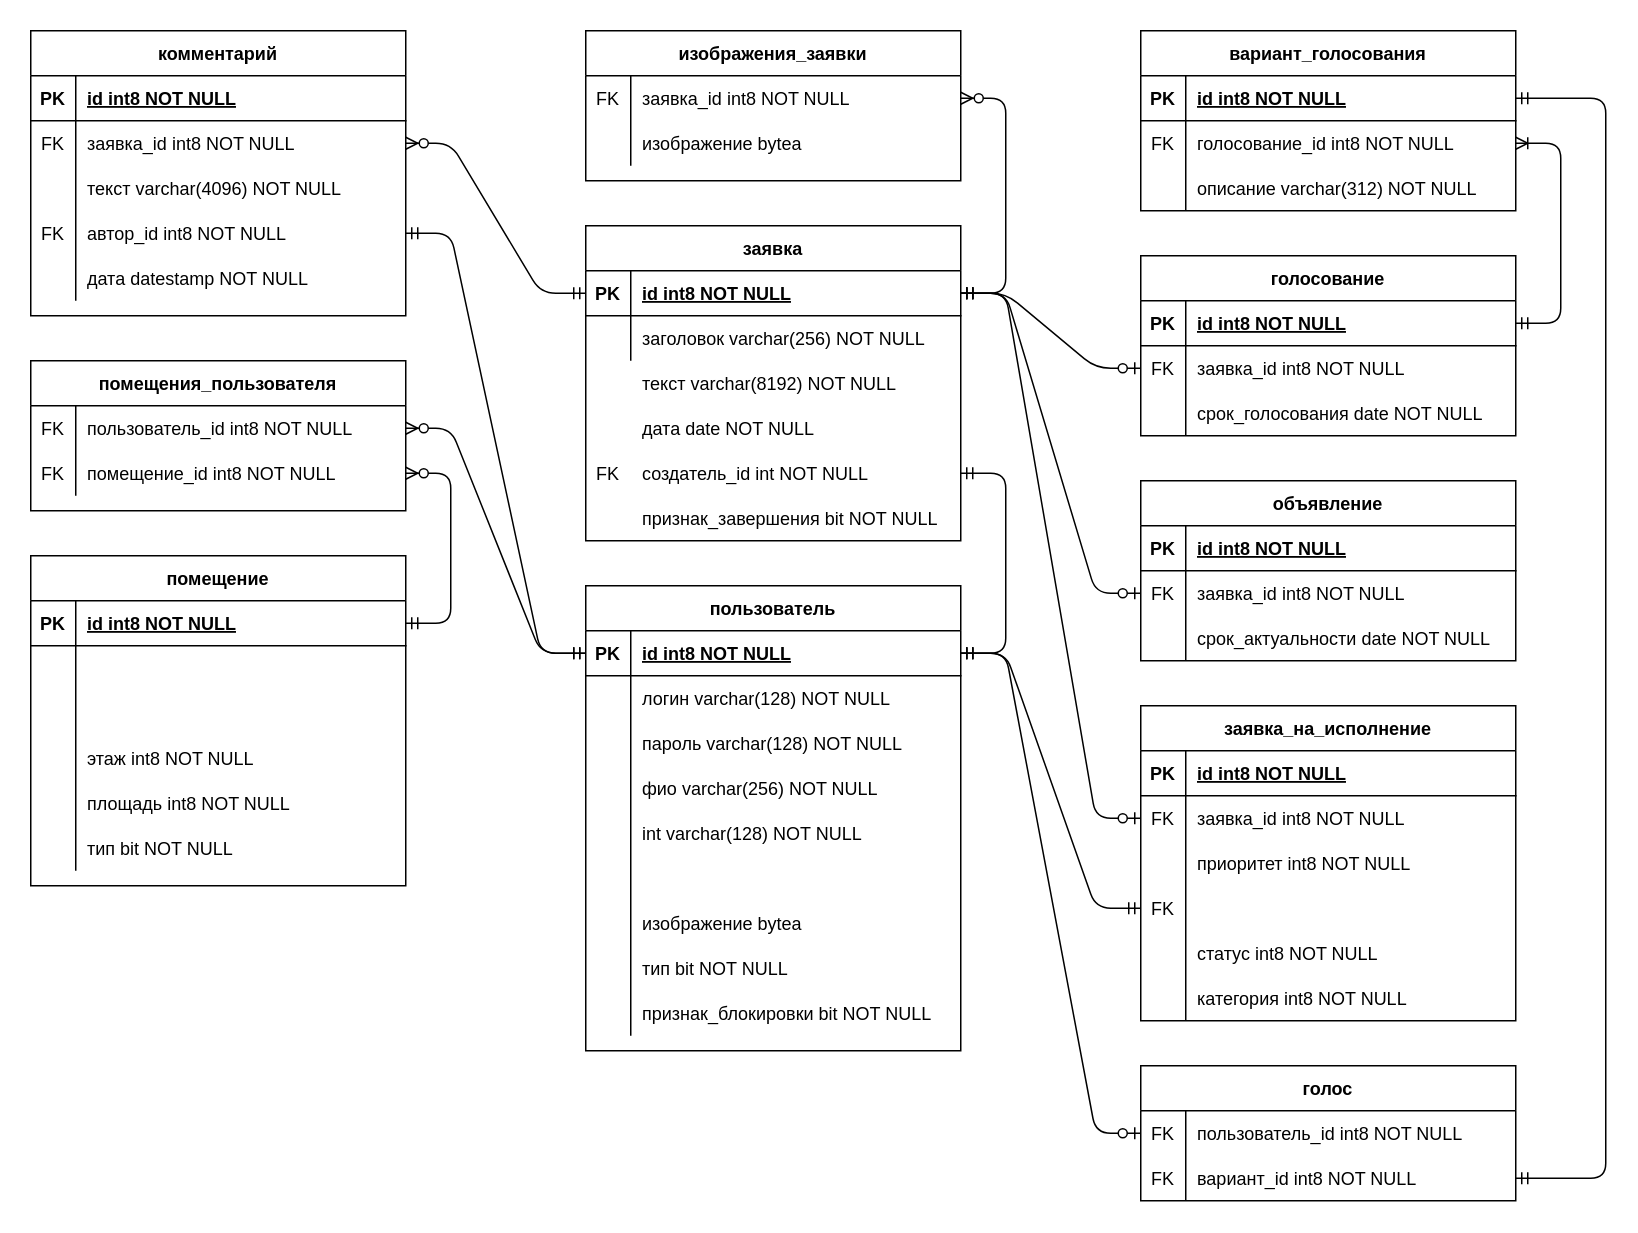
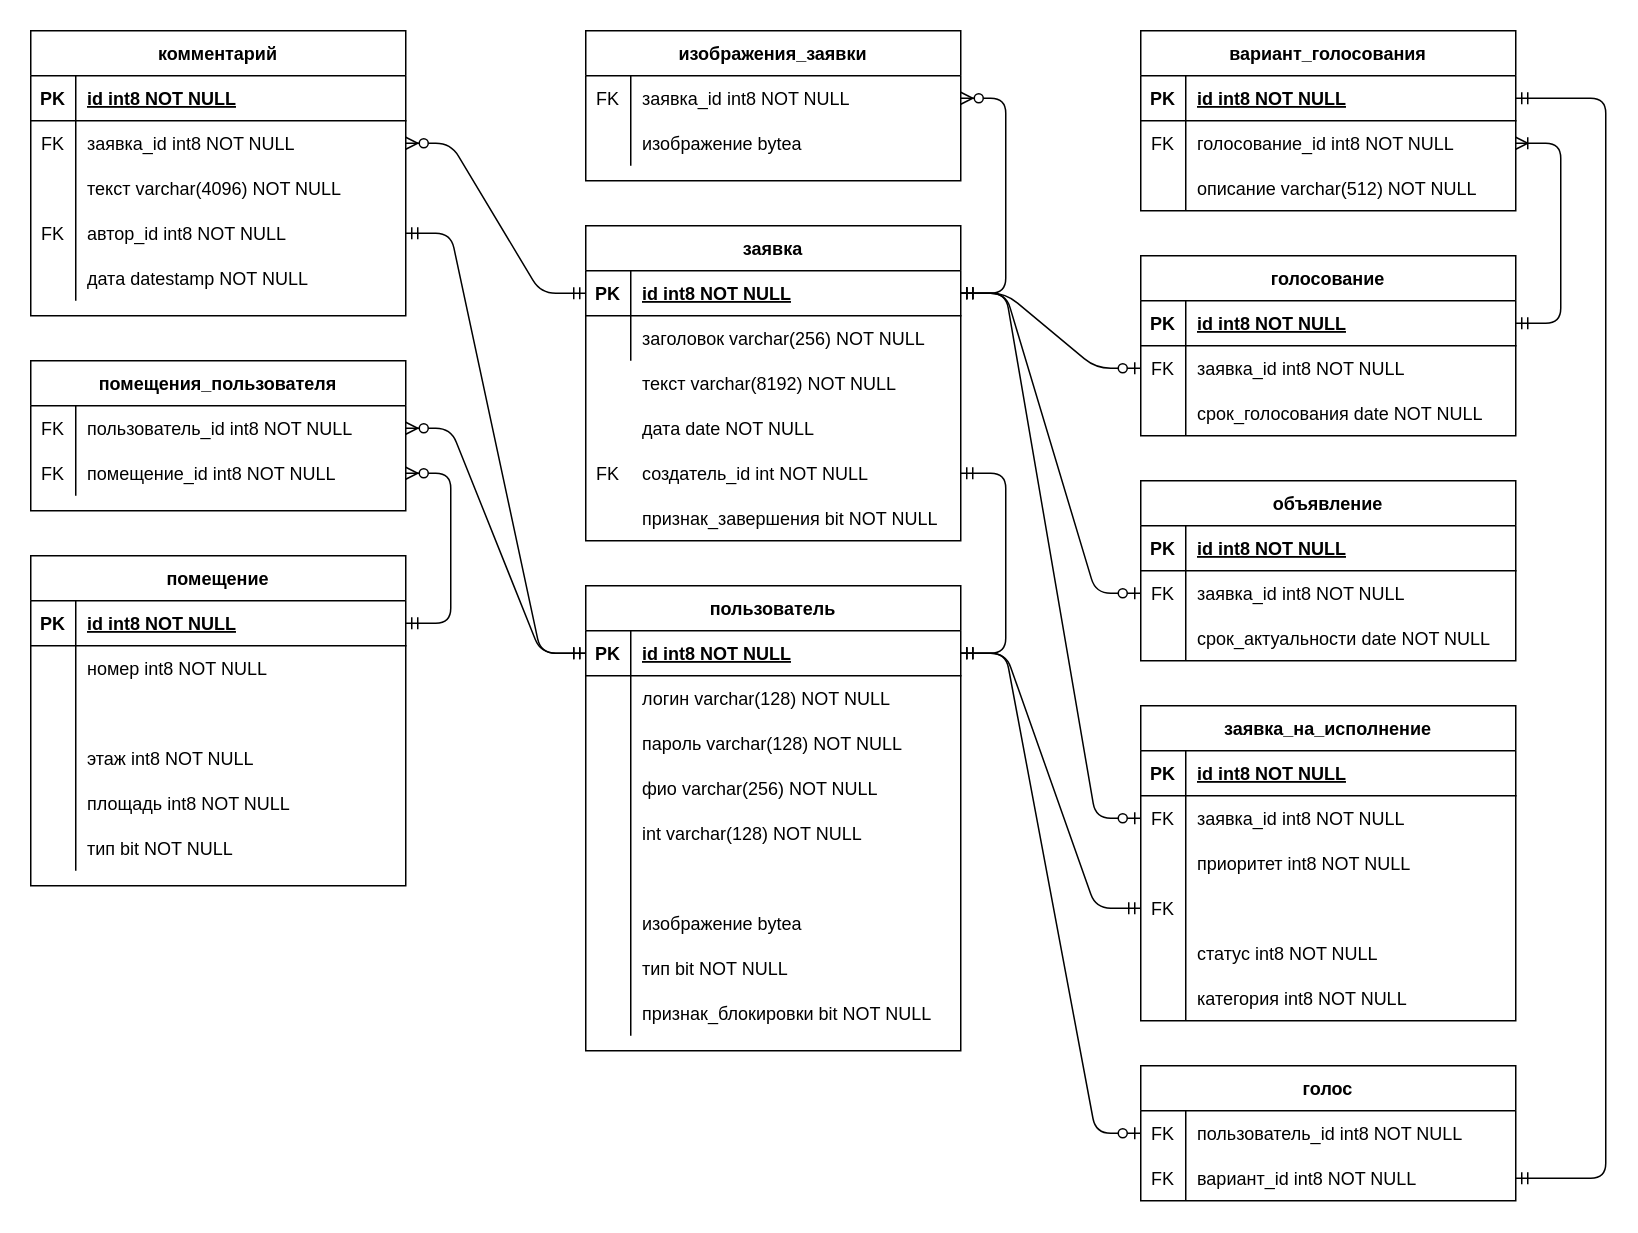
node "описание varchar(312) NOT NULL": label "описание varchar(312) NOT NULL" -> "описание varchar(512) NOT NULL"
node "номер int8 NOT NULL": added
